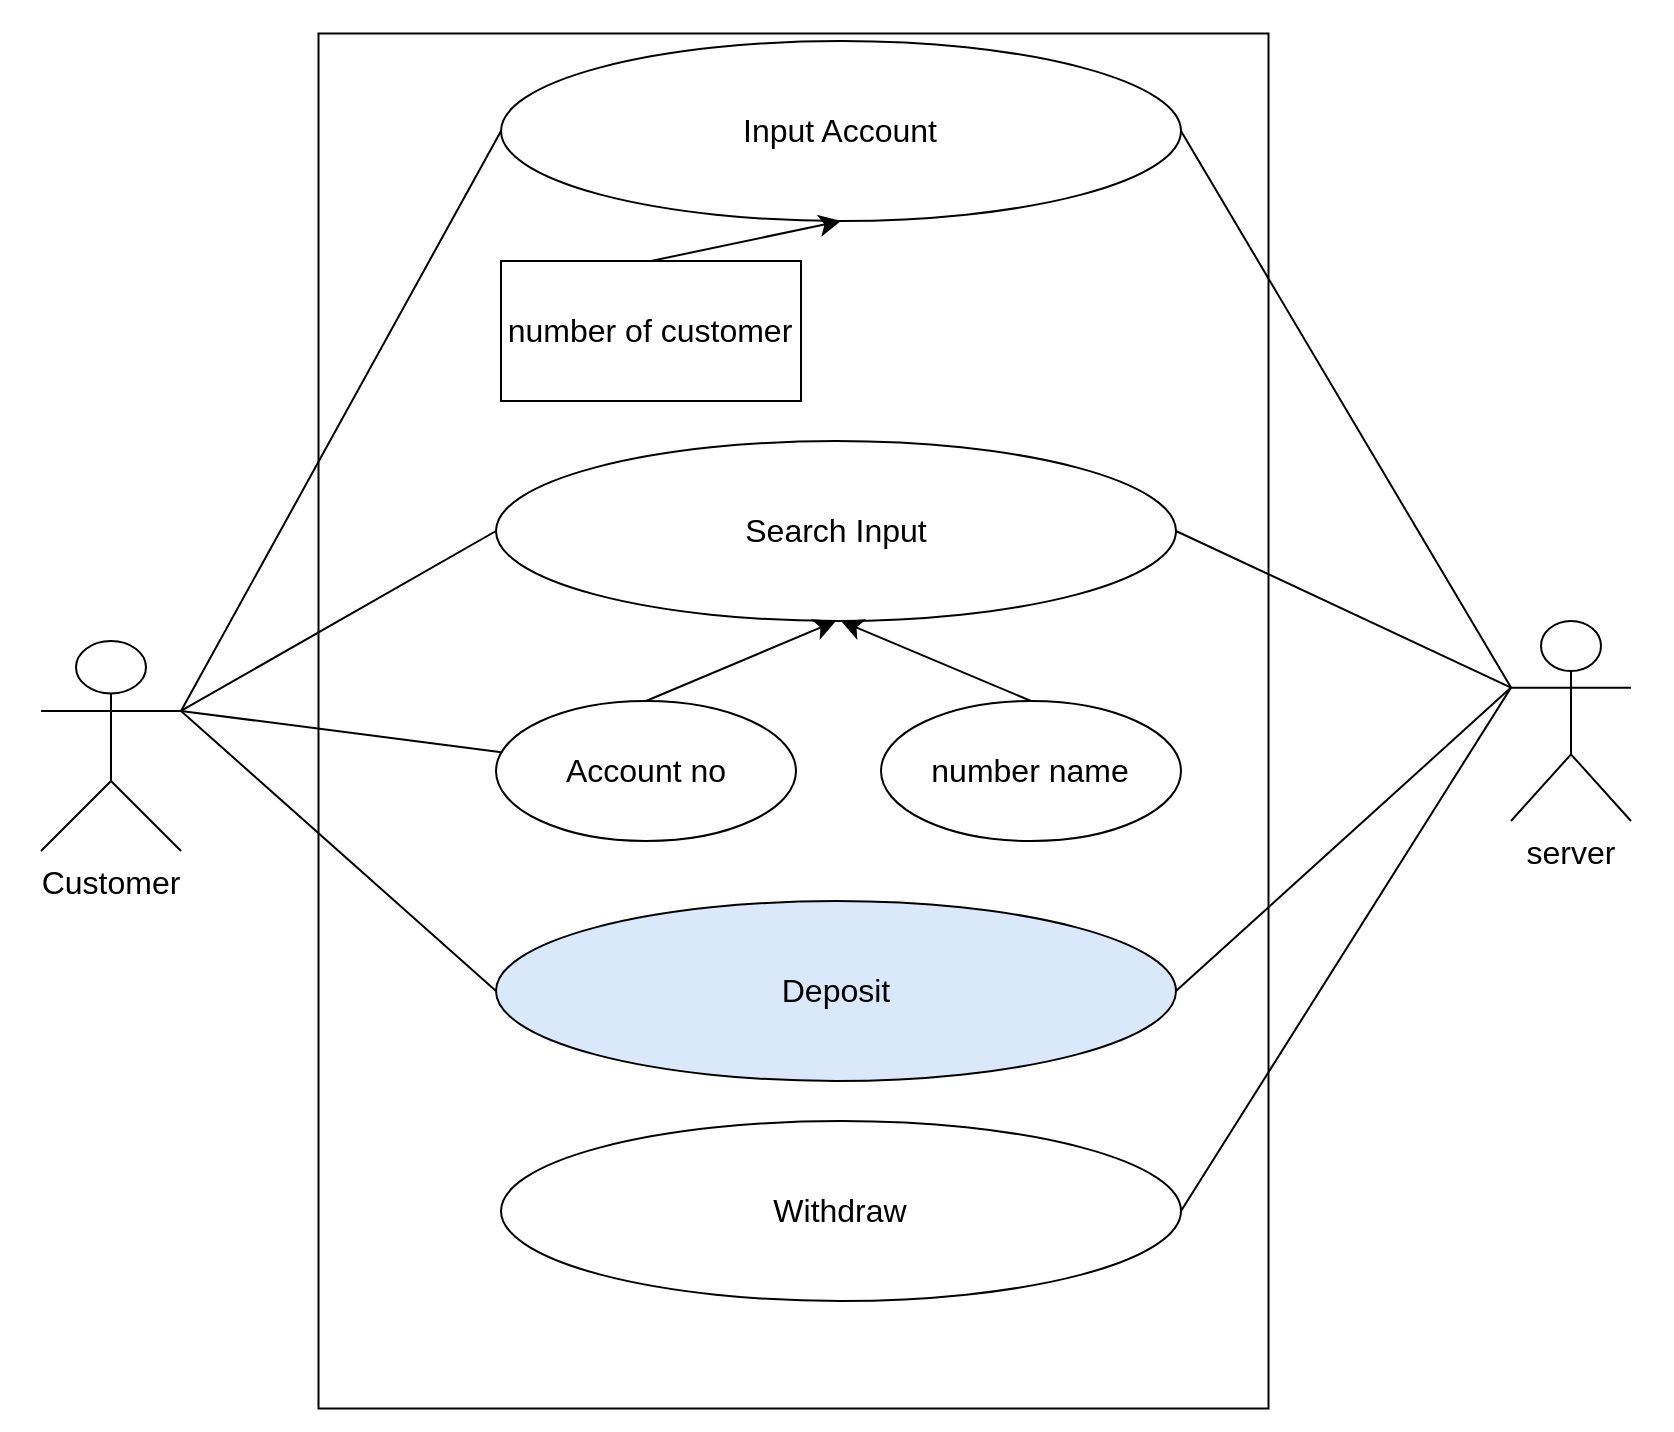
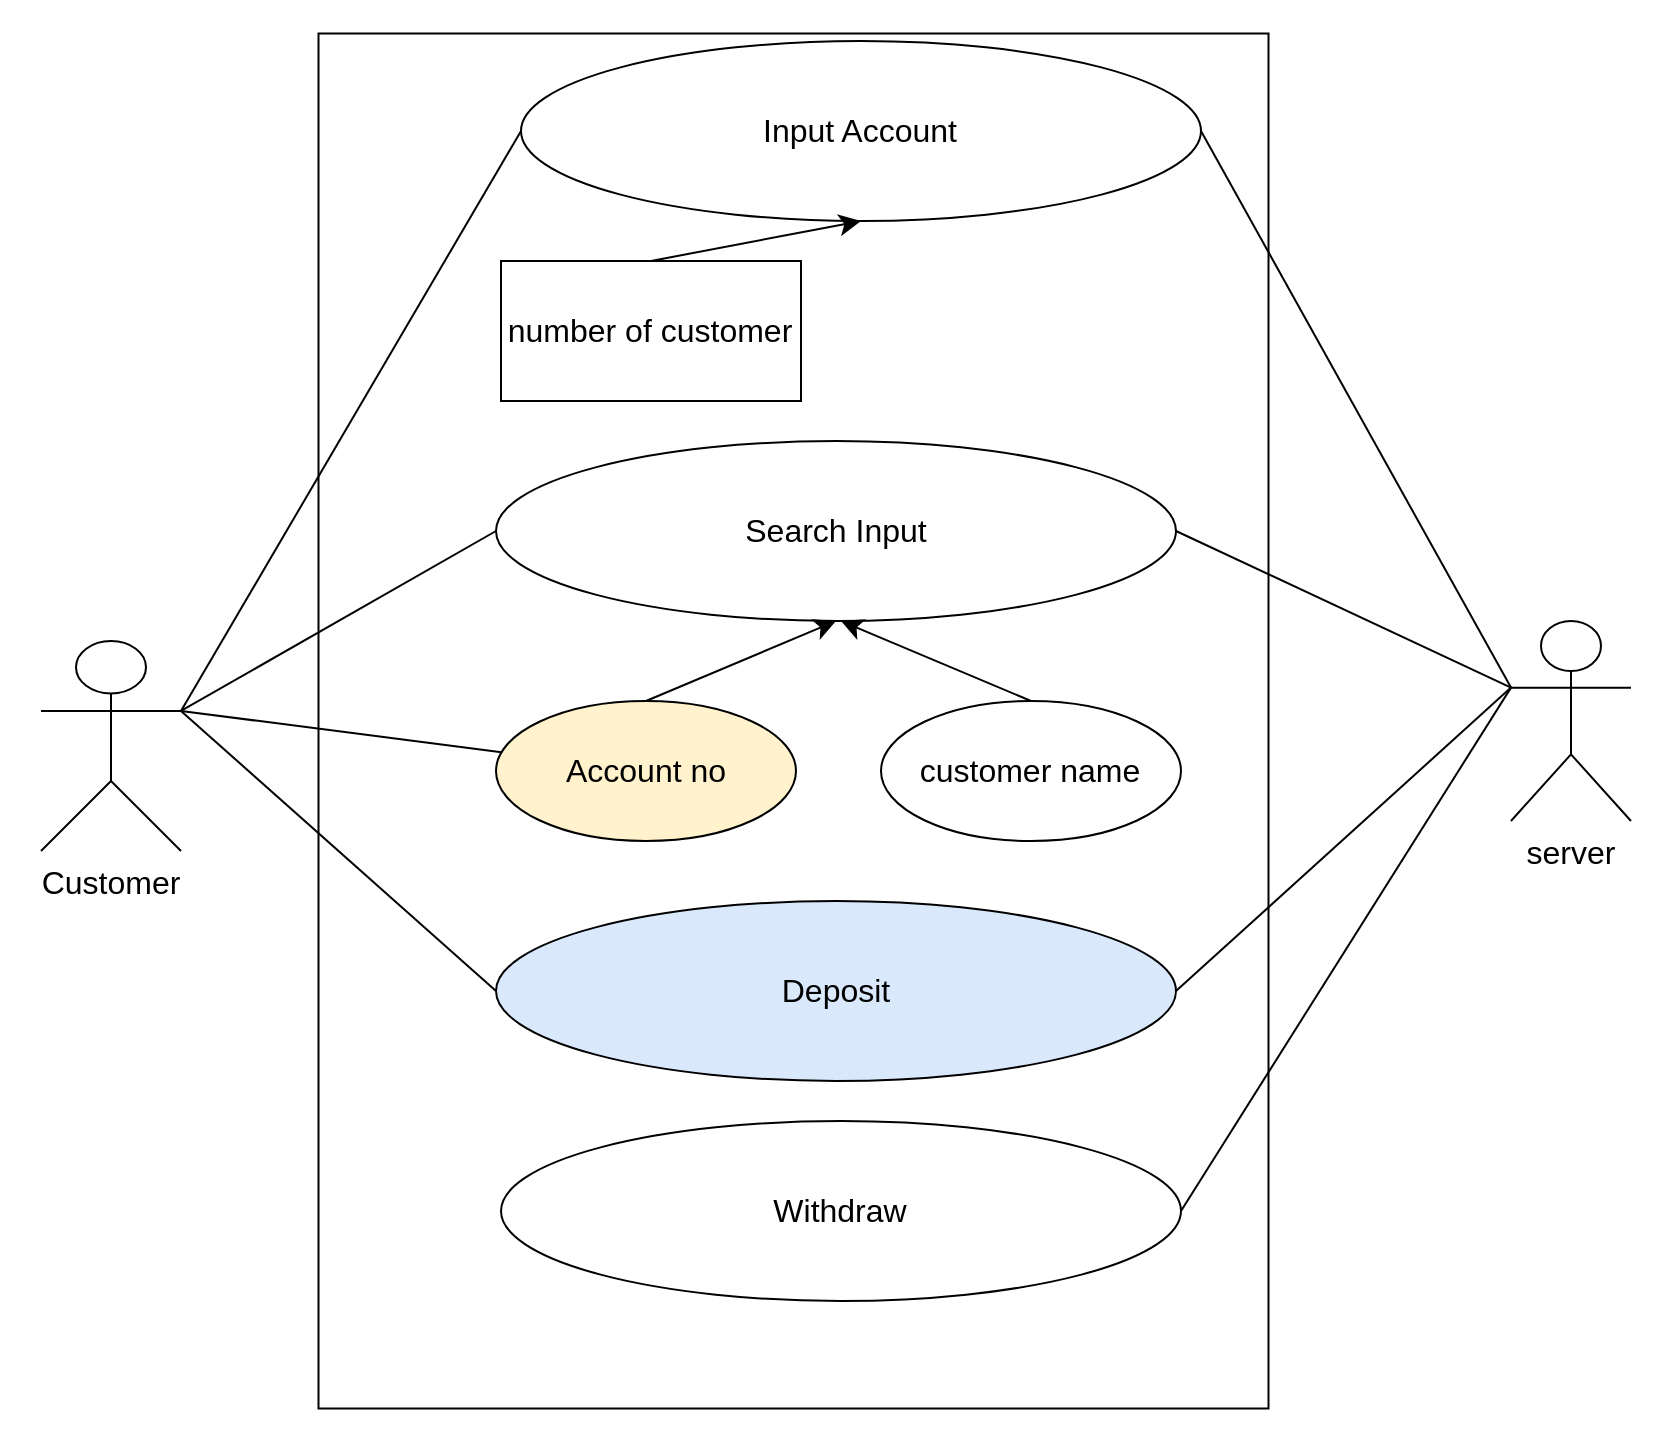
node "Input Account": moved (841, 131) -> (861, 131)
node "Account no": fillcolor #ffffff -> #fff2cc
node "number name": label "number name" -> "customer name"
